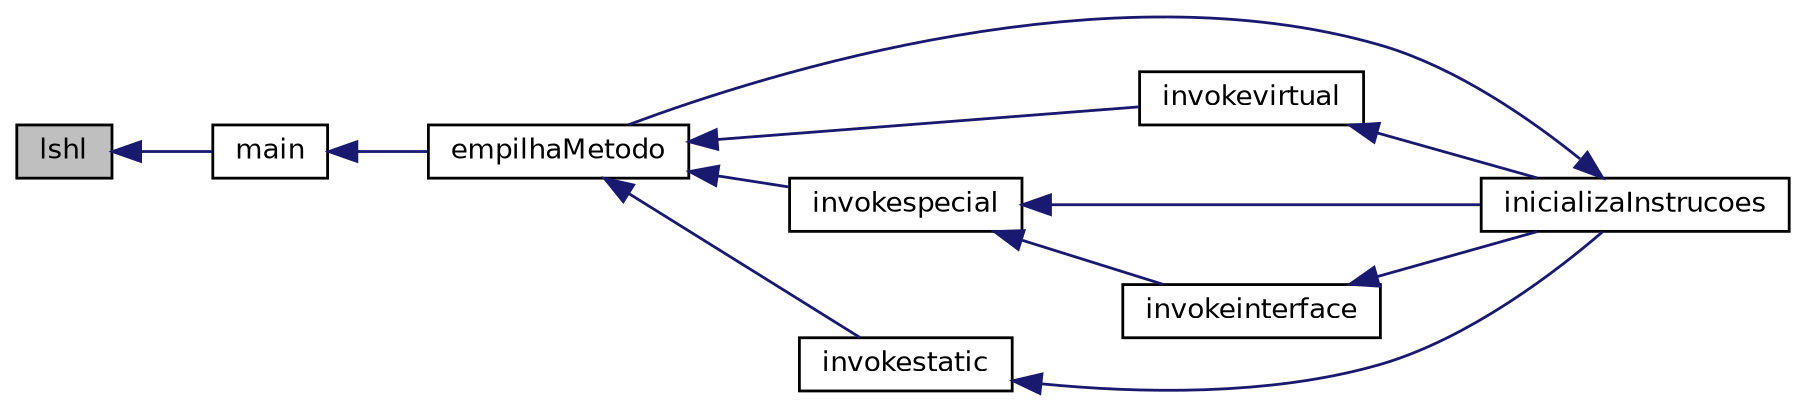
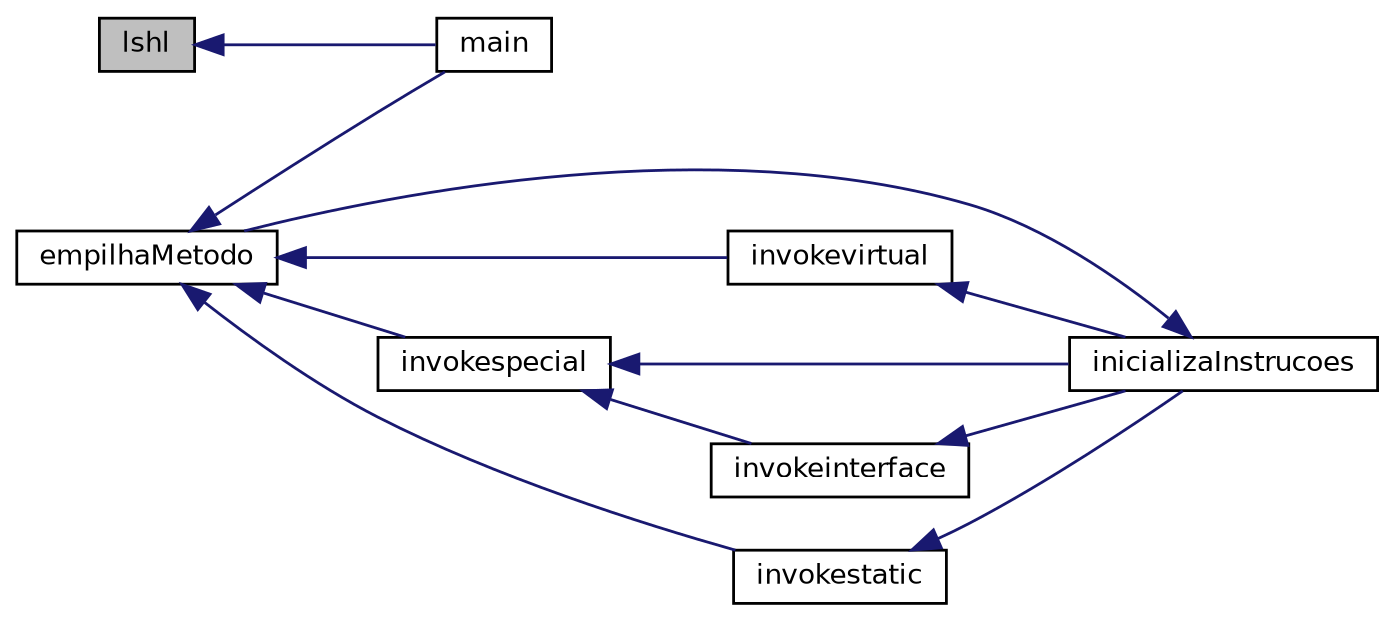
edge "empilhaMetodo" -> "main": reversed
